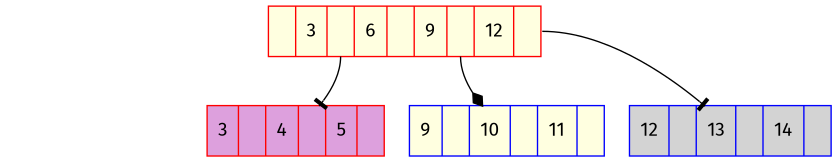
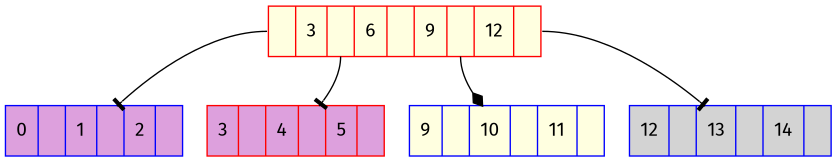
node "0": added
